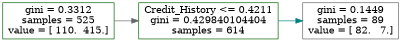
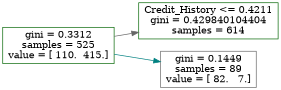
edge "Credit_History <= 0.4211 gini = 0.429840104404 samples = 614" -> "gini = 0.1449 samples = 89 value = [ 82.   7.]": now "gini = 0.3312 samples = 525 value = [ 110.  415.]" -> "gini = 0.1449 samples = 89 value = [ 82.   7.]"
